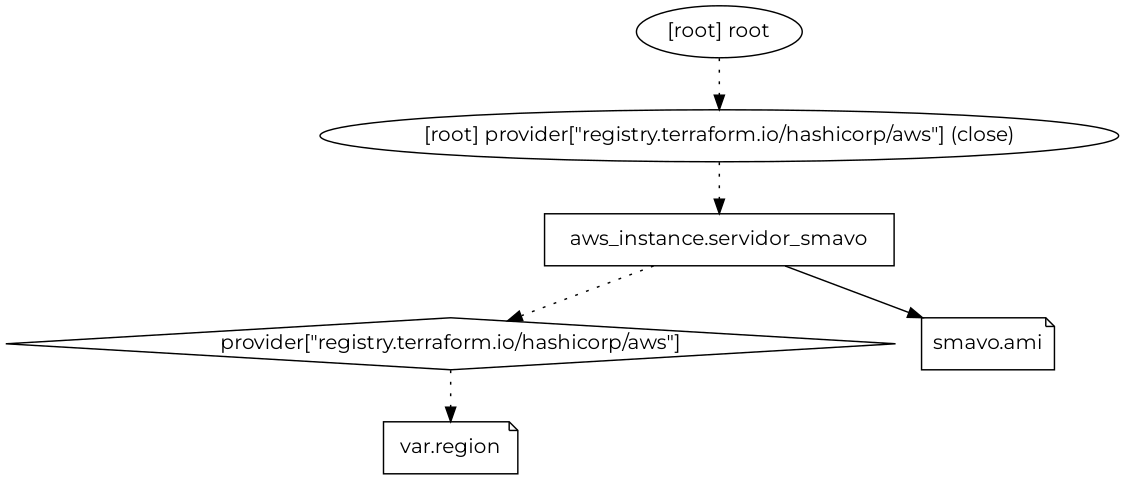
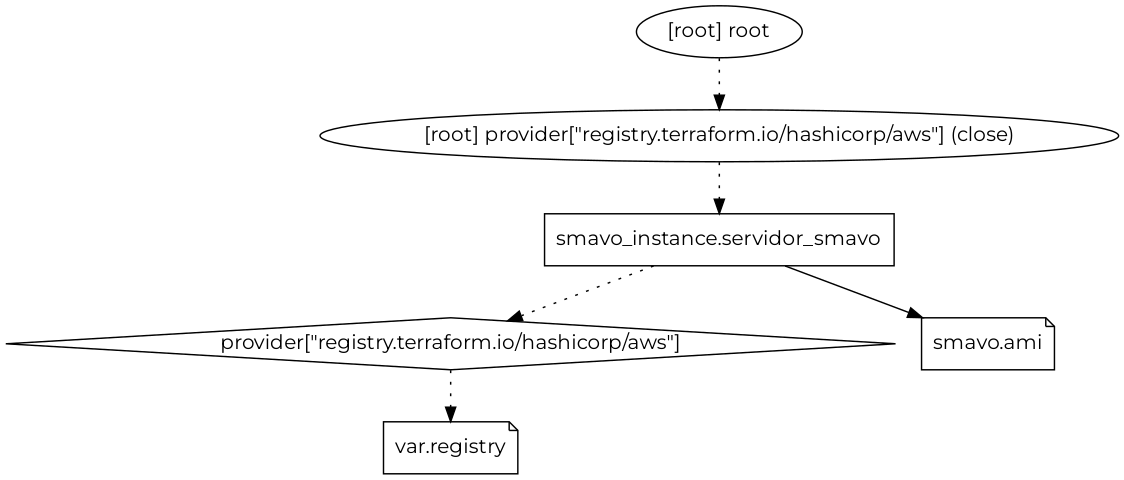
node "aws_instance.servidor_smavo": label "aws_instance.servidor_smavo" -> "smavo_instance.servidor_smavo"
node "var.region": label "var.region" -> "var.registry"
